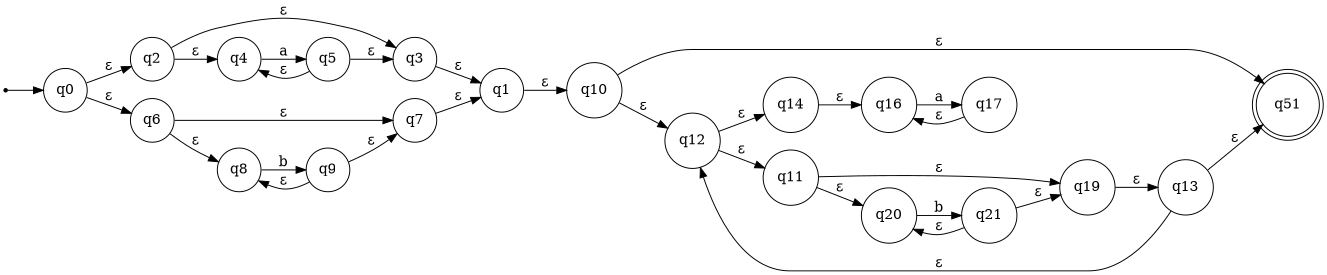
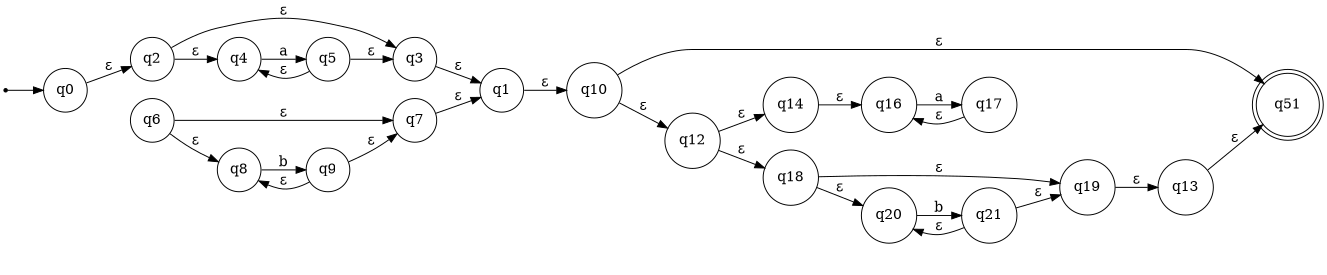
edge "q0" -> "q6": removed, label "ε"
node "q11": label "q11" -> "q18"
edge "q13" -> "q12": removed, label "ε"
